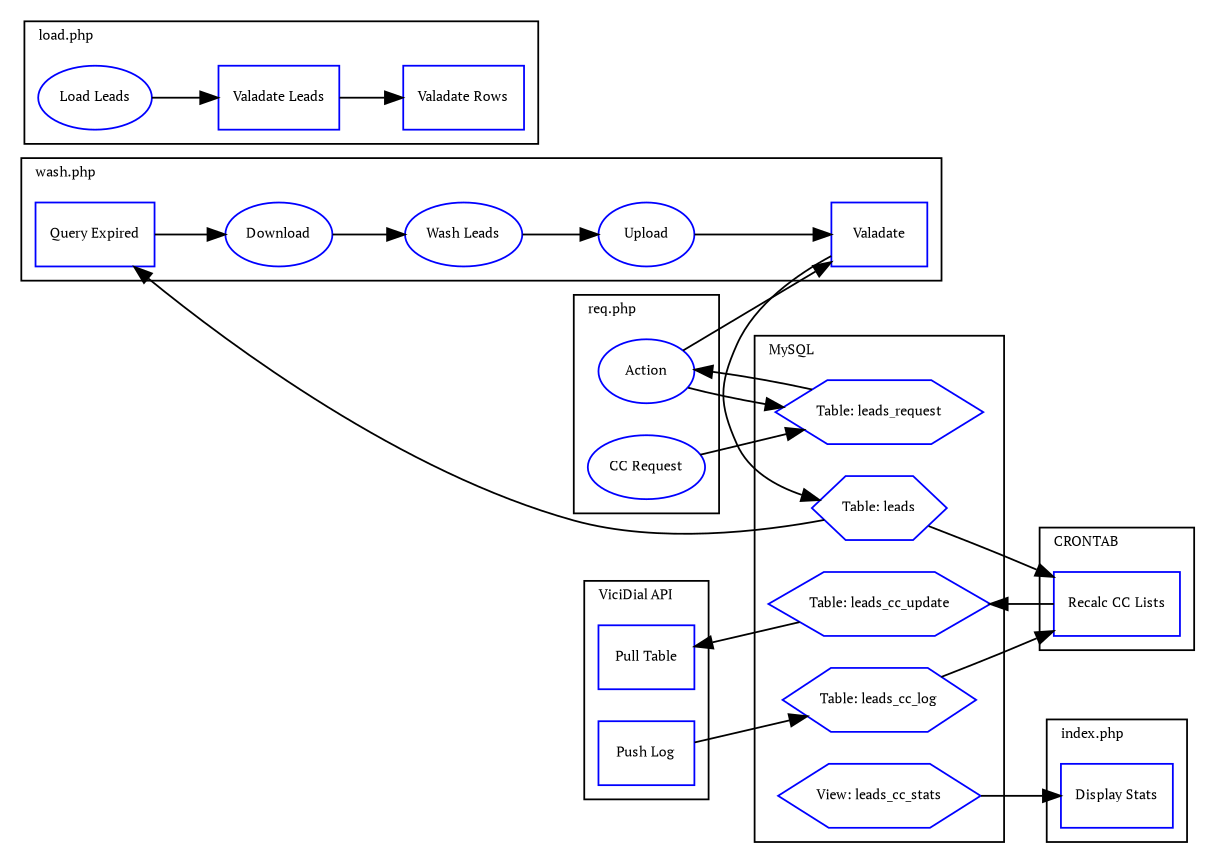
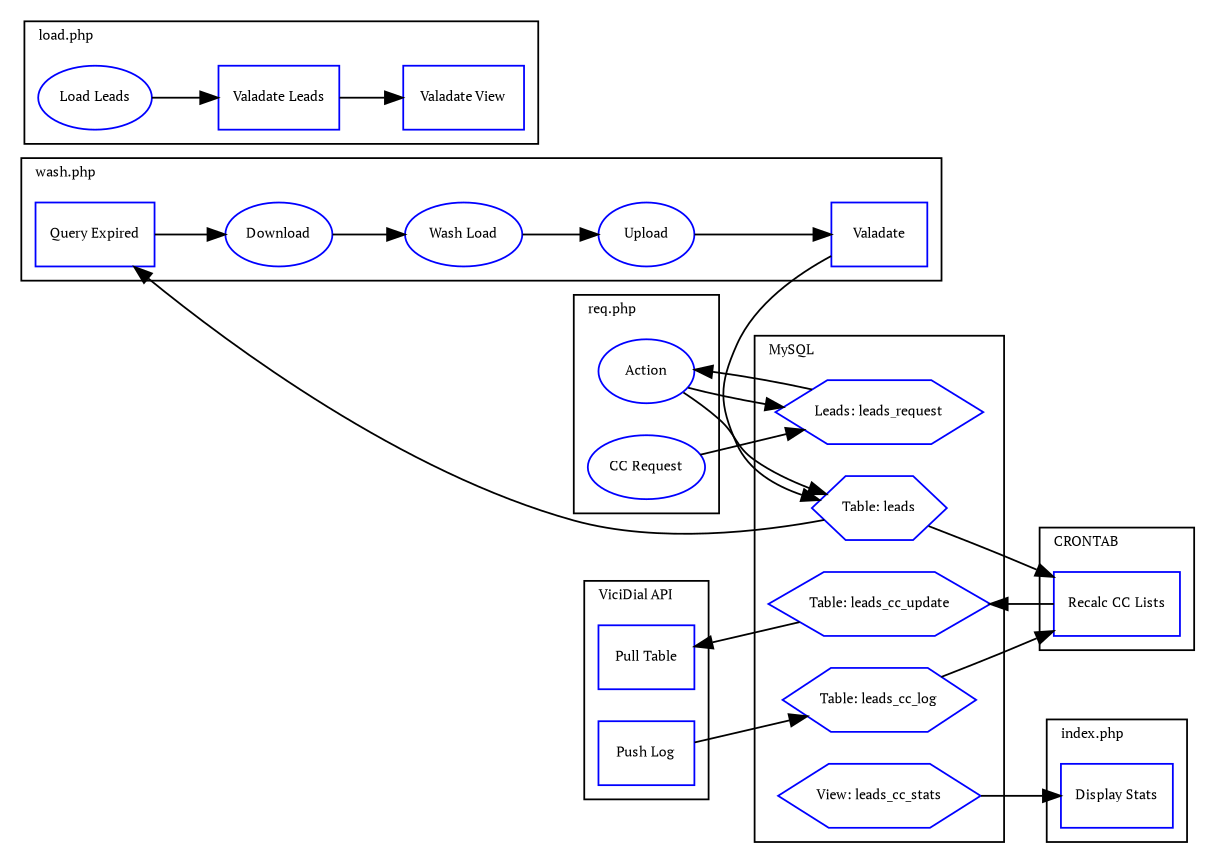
node "Valadate Rows": label "Valadate Rows" -> "Valadate View"
node "Wash Leads": label "Wash Leads" -> "Wash Load"
edge "Action" -> "Valadate": now "Action" -> "Table: leads"
node "Table: leads_request": label "Table: leads_request" -> "Leads: leads_request"
